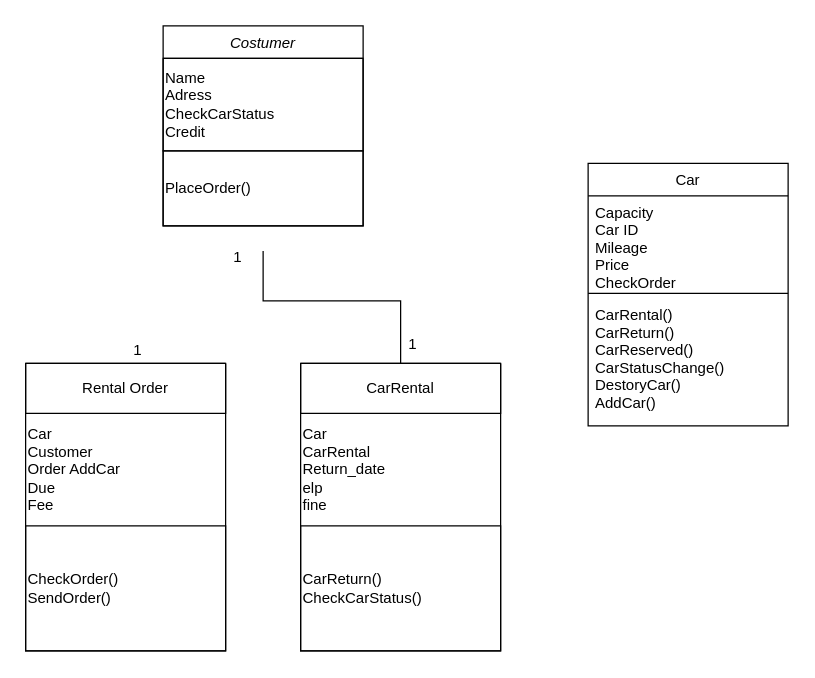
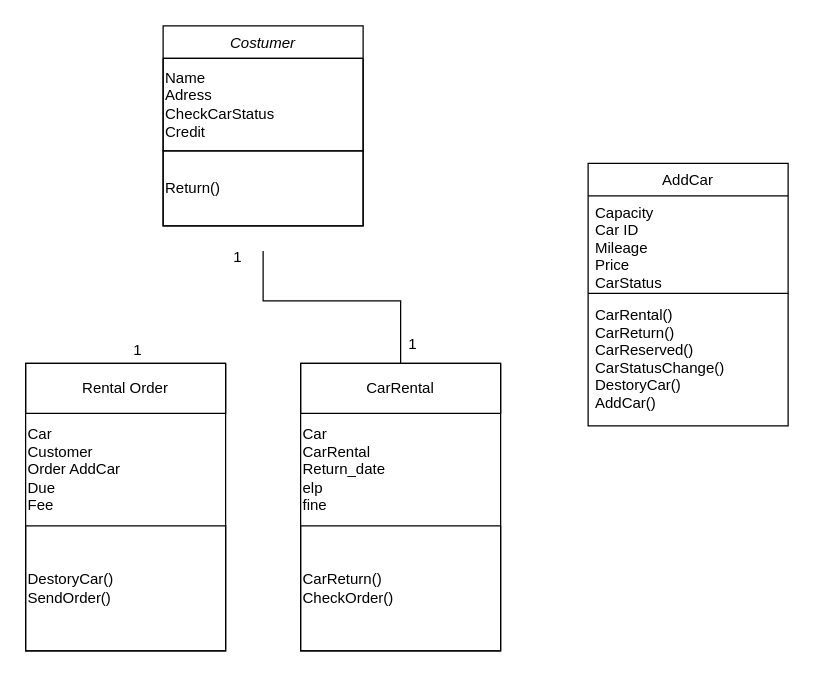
node "Car": label "Car" -> "AddCar"
node "PlaceOrder()": label "PlaceOrder()" -> "Return()"
node "Capacity Car ID Mileage Price CheckOrder": label "Capacity Car ID Mileage Price CheckOrder" -> "Capacity Car ID Mileage Price CarStatus"
node "CheckOrder() SendOrder()": label "CheckOrder() SendOrder()" -> "DestoryCar() SendOrder()"
node "CarReturn() CheckCarStatus()": label "CarReturn() CheckCarStatus()" -> "CarReturn() CheckOrder()"
